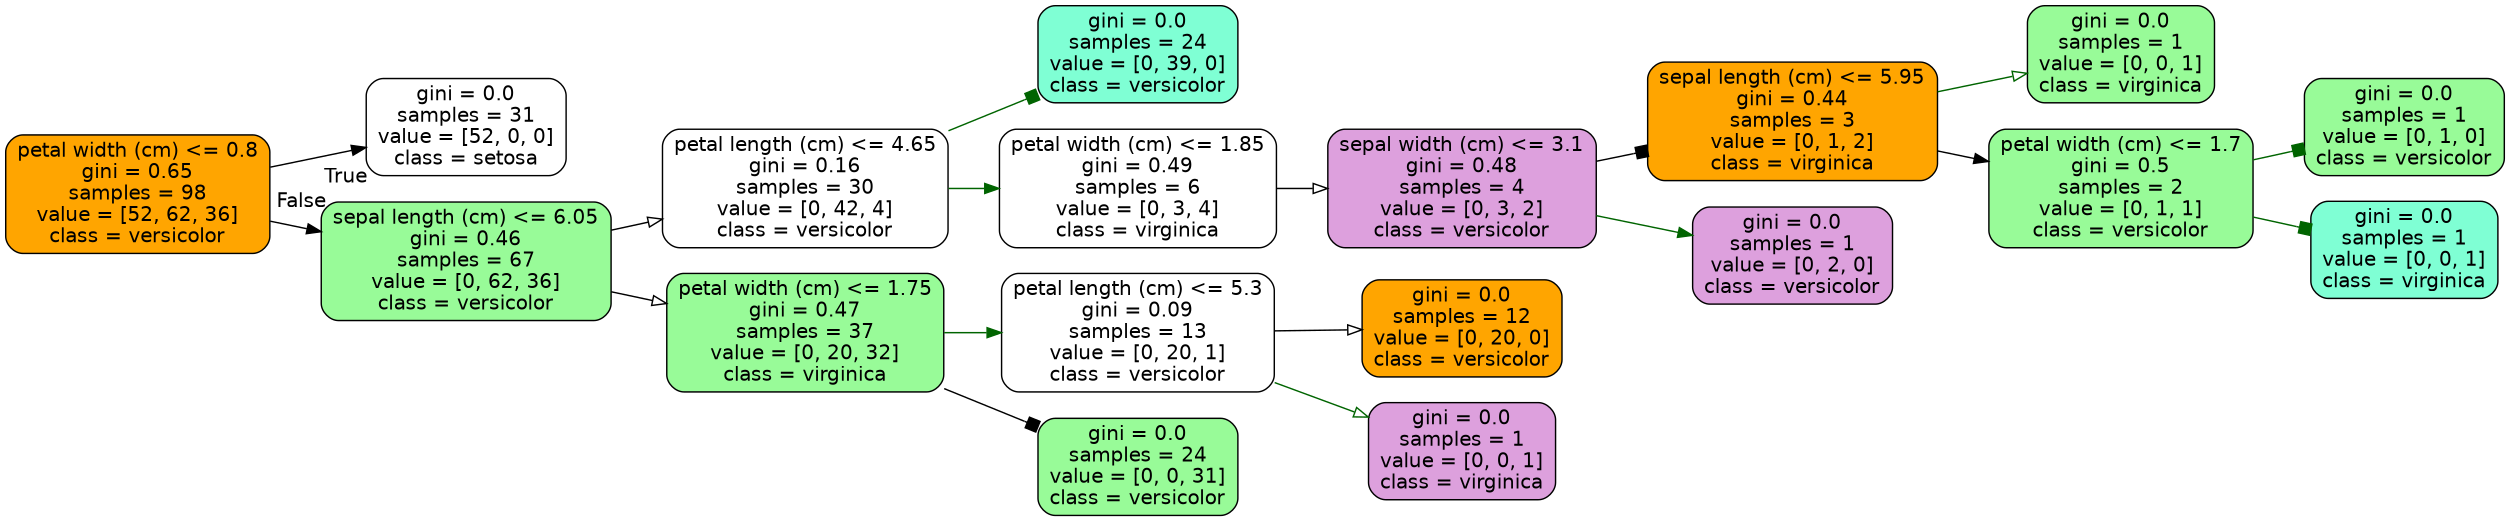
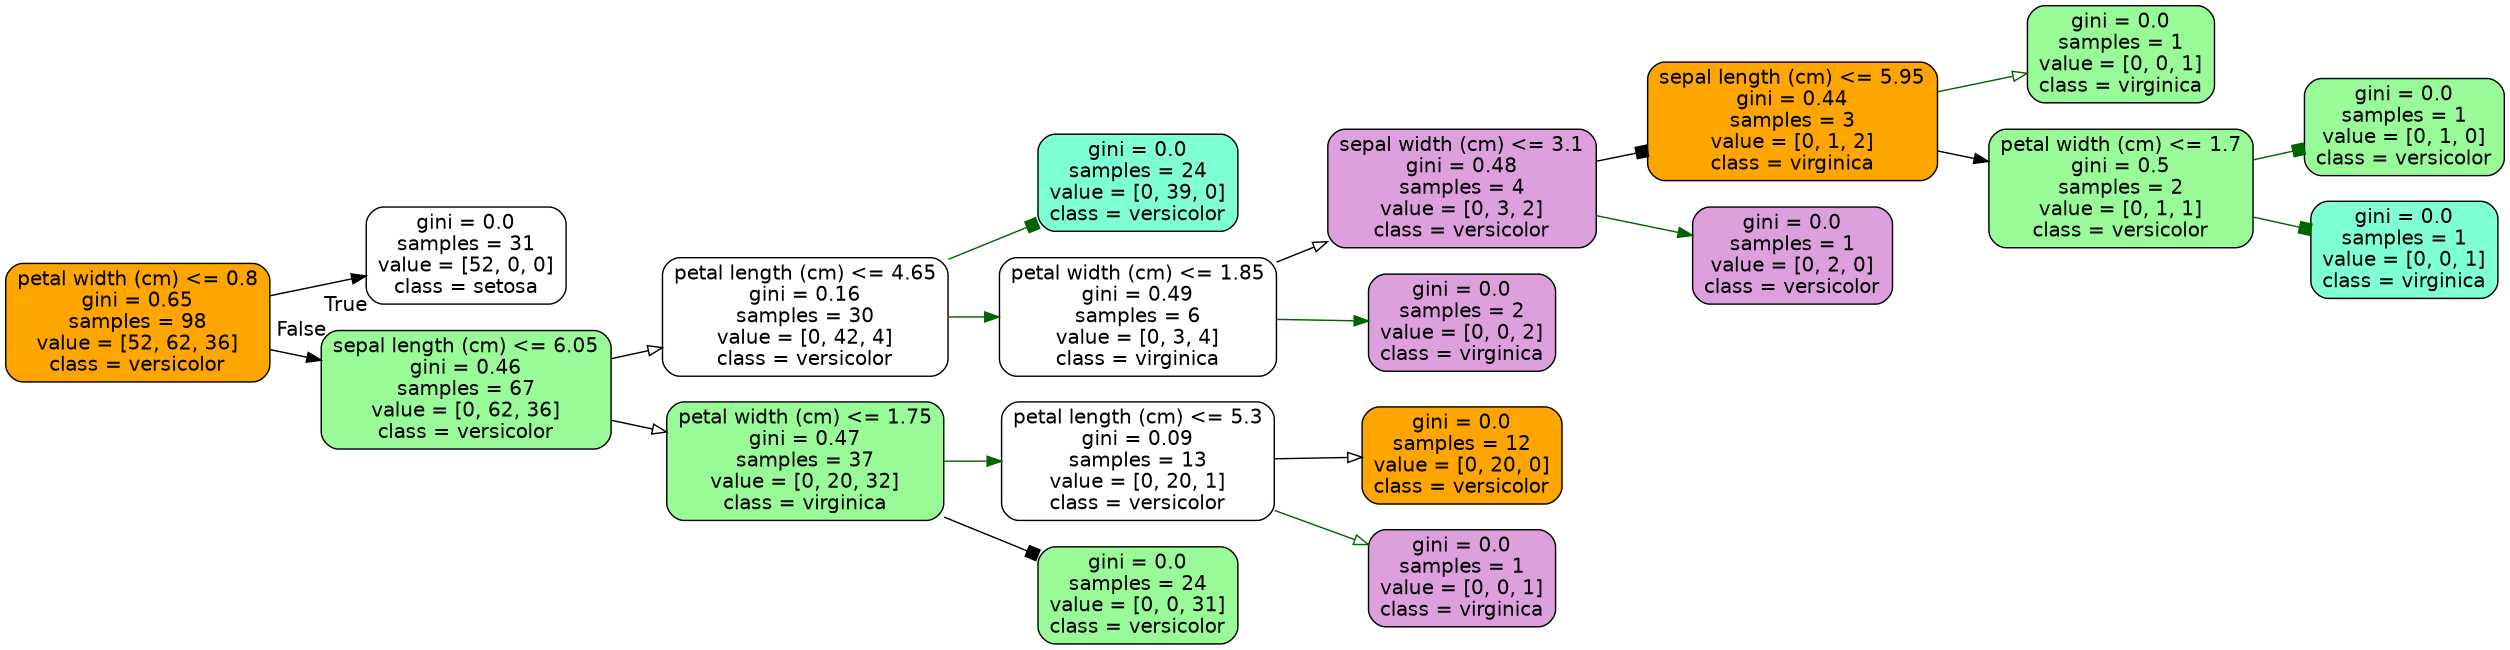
node "gini = 0.0 samples = 2 value = [0, 0, 2] class = virginica": added
